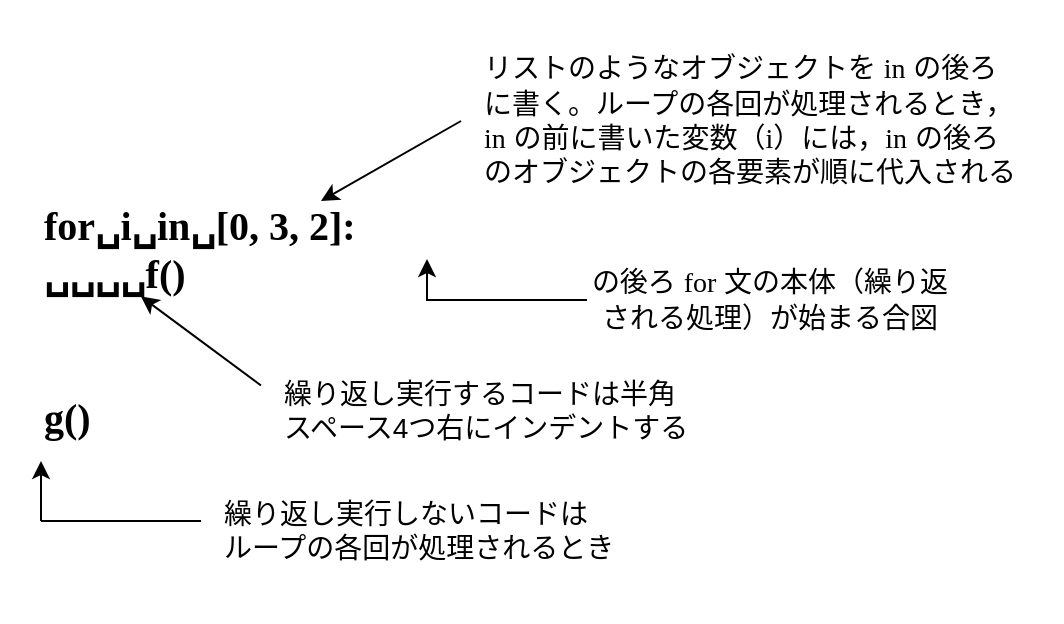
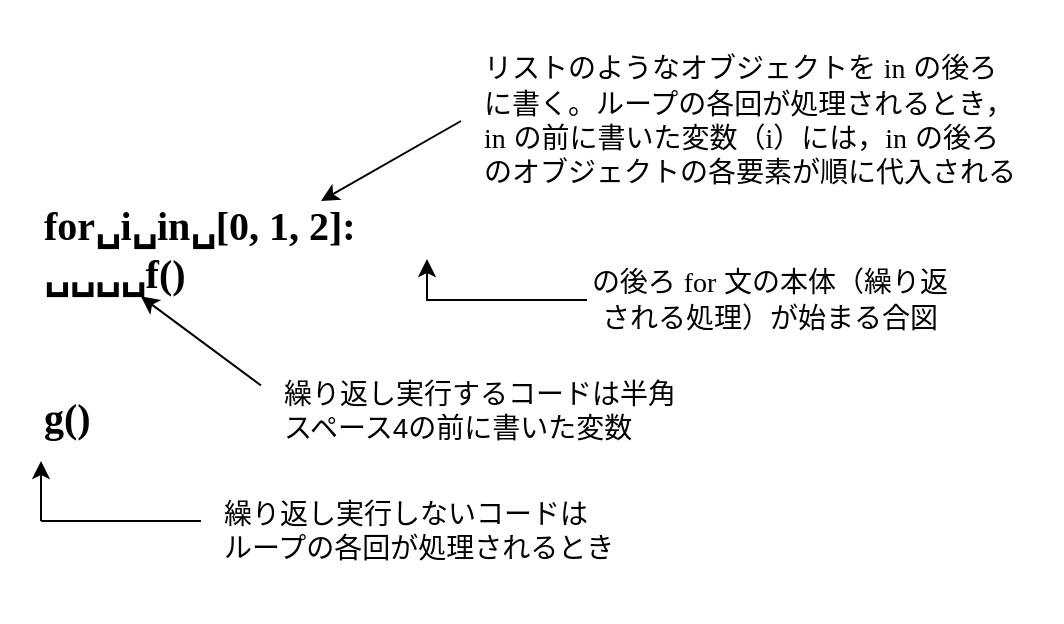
node "for␣i␣in␣[0, 3, 2]: ␣␣␣␣f() g()": label "for␣i␣in␣[0, 3, 2]: ␣␣␣␣f() g()" -> "for␣i␣in␣[0, 1, 2]: ␣␣␣␣f() g()"
node "繰り返し実行するコードは半角スペース4つ右にインデントする": label "繰り返し実行するコードは半角スペース4つ右にインデントする" -> "繰り返し実行するコードは半角スペース4の前に書いた変数"
